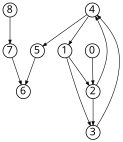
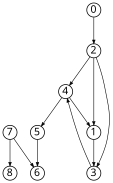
edge "8" -> "7": reversed
edge "1" -> "2": reversed
